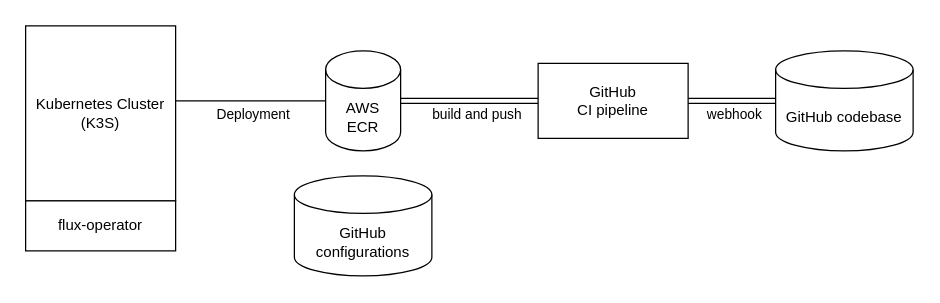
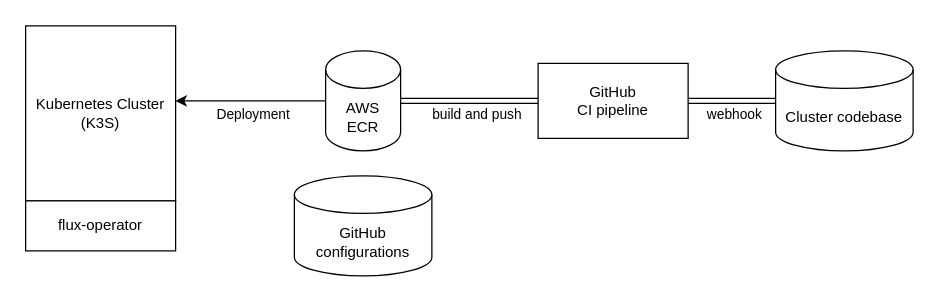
edge "AWS ECR" -- "Kubernetes Cluster (K3S)": arrowhead none -> classic
node "GitHub codebase": label "GitHub codebase" -> "Cluster codebase"
